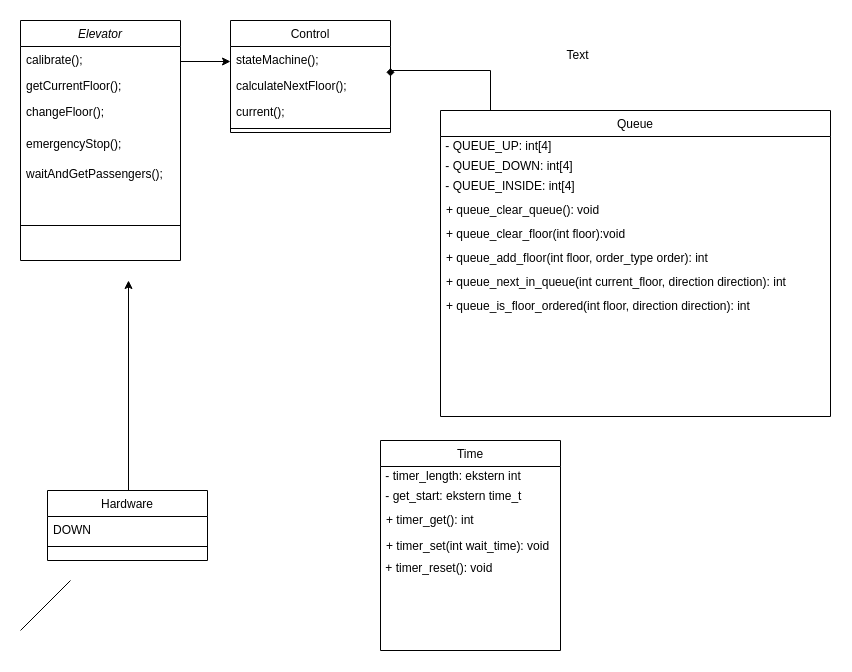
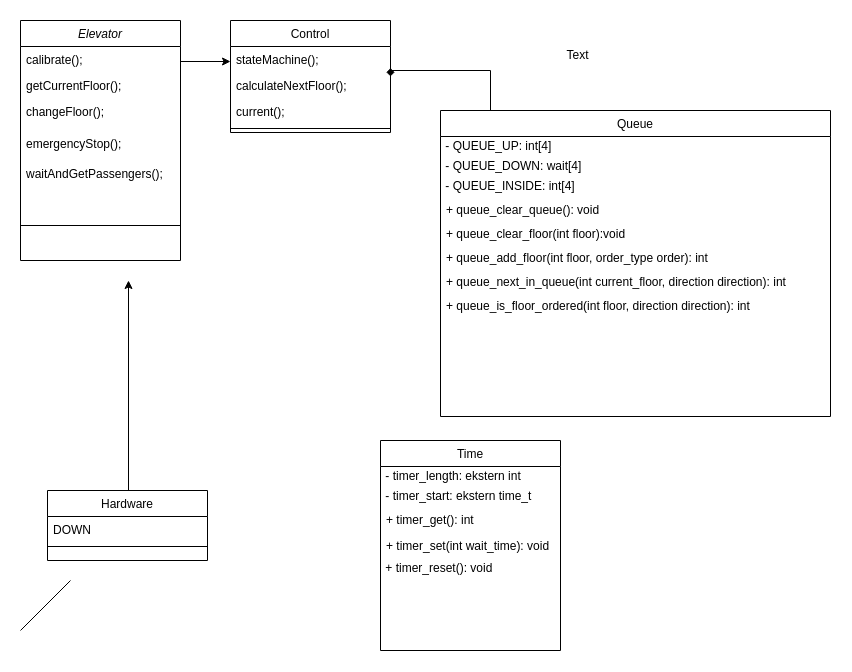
node "- QUEUE_DOWN: int[4]": label "- QUEUE_DOWN: int[4]" -> "- QUEUE_DOWN: wait[4]"
node "- get_start: ekstern time_t": label "- get_start: ekstern time_t" -> "- timer_start: ekstern time_t"
